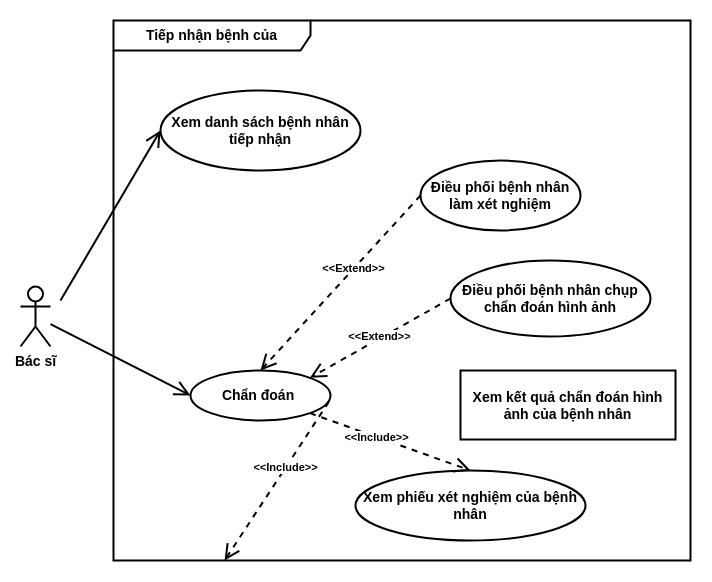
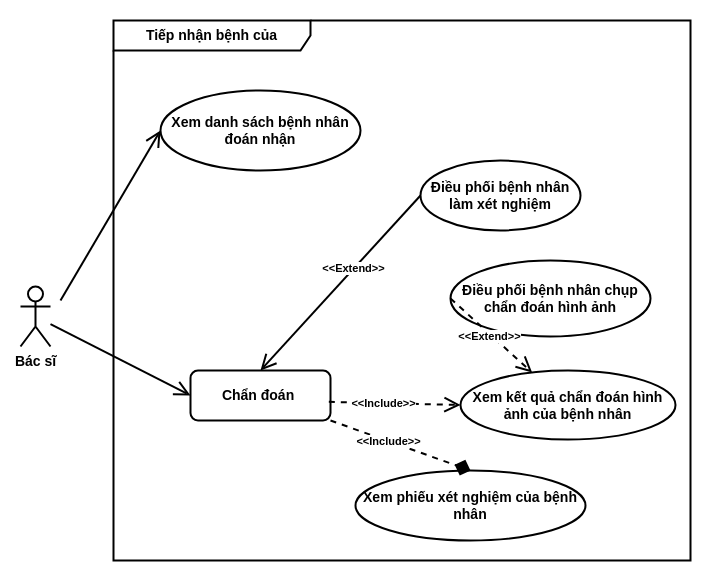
node "Xem danh sách bệnh nhân tiếp nhận": label "Xem danh sách bệnh nhân tiếp nhận" -> "Xem danh sách bệnh nhân đoán nhận"
edge "Điều phối bệnh nhân làm xét nghiệm" -> "Chẩn đoán": style dashed -> solid
edge "Điều phối bệnh nhân chụp chẩn đoán hình ảnh" -> "Chẩn đoán": now "Điều phối bệnh nhân chụp chẩn đoán hình ảnh" -> "Xem kết quả chẩn đoán hình ảnh của bệnh nhân"
node "Chẩn đoán": shape ellipse -> rounded rectangle
node "Xem kết quả chẩn đoán hình ảnh của bệnh nhân": shape rectangle -> ellipse
edge "Chẩn đoán" -> "Xem phiếu xét nghiệm của bệnh nhân": arrowhead open -> diamond
edge "Chẩn đoán" -> "Tiếp nhận bệnh của": now "Chẩn đoán" -> "Xem kết quả chẩn đoán hình ảnh của bệnh nhân"
